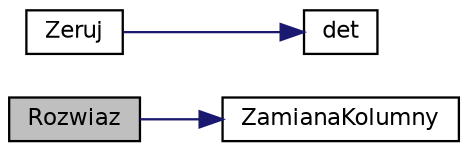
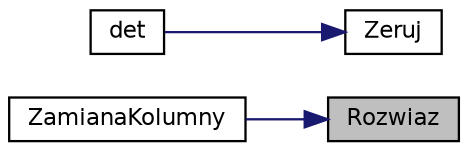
edge "Zeruj" -> "det": reversed
edge "Rozwiaz" -> "ZamianaKolumny": reversed
